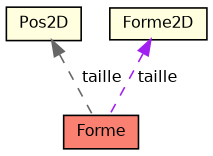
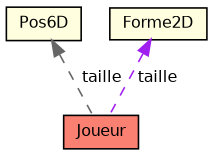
node "Pos2D": label "Pos2D" -> "Pos6D"
node "Forme": label "Forme" -> "Joueur"
